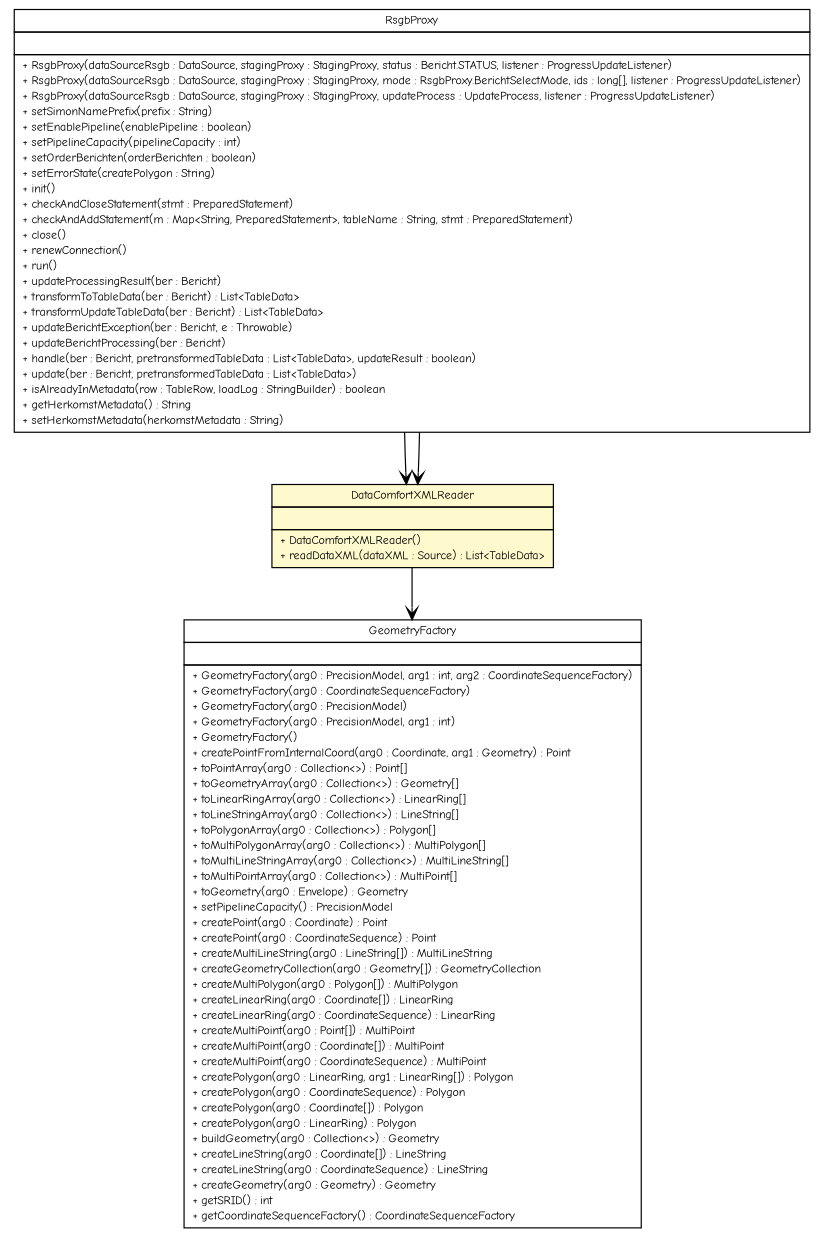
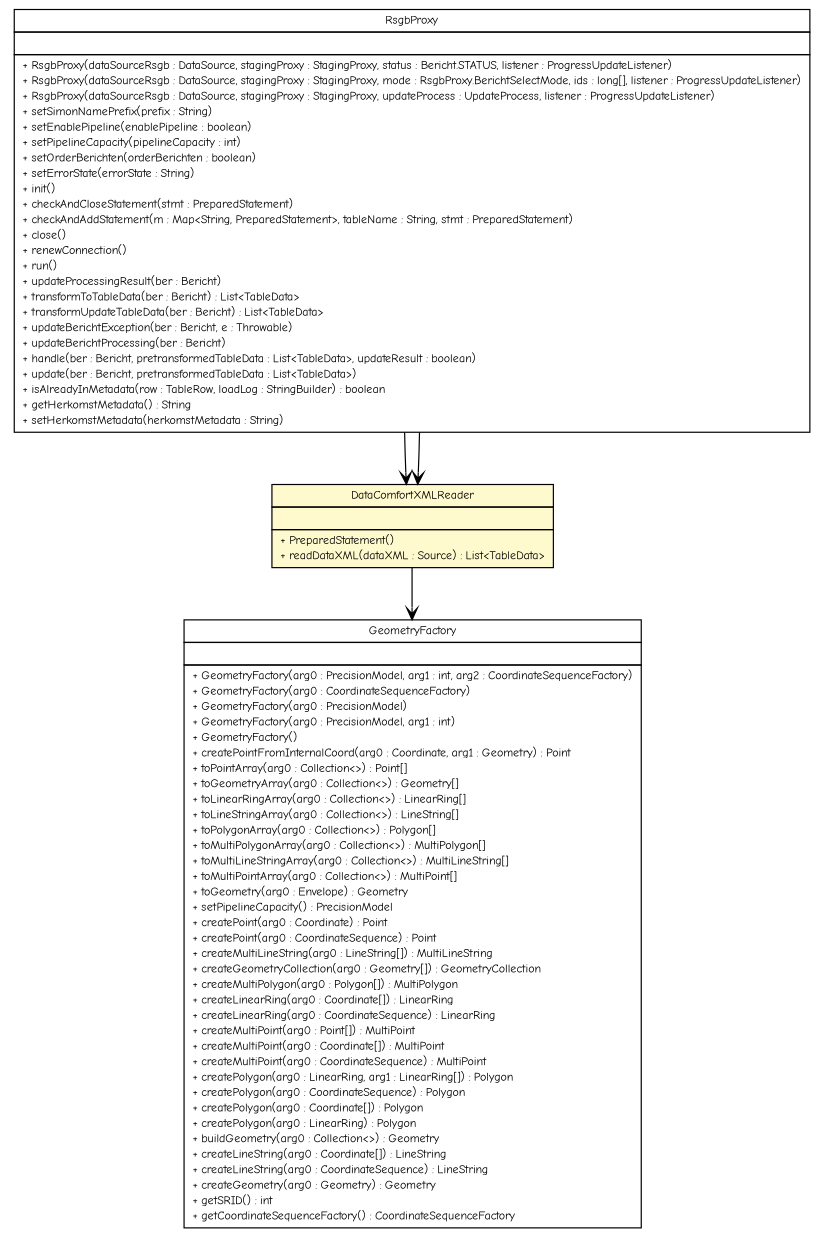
node "RsgbProxy": text "+ setErrorState(createPolygon : String)" -> "+ setErrorState(errorState : String)"
node "DataComfortXMLReader": text "+ DataComfortXMLReader()" -> "+ PreparedStatement()"
